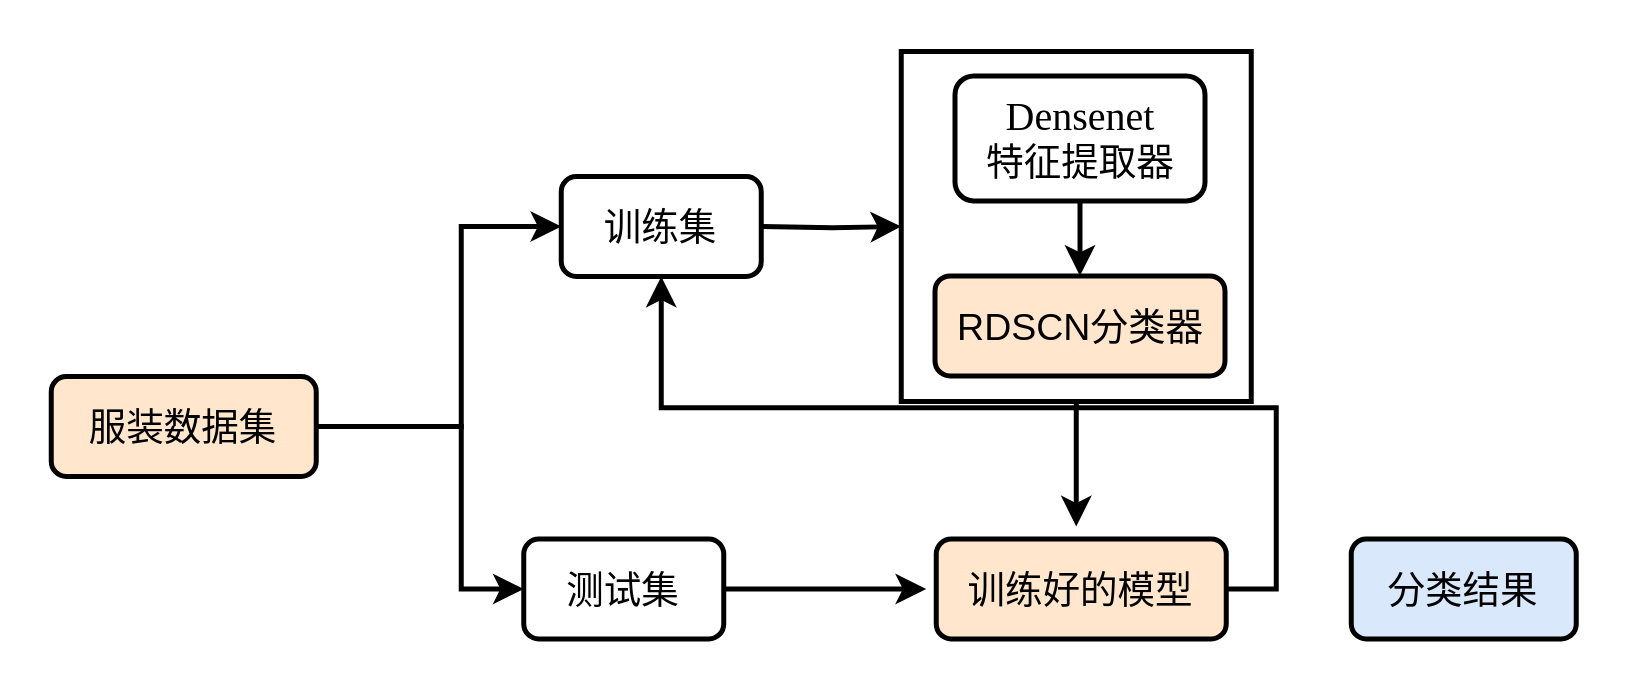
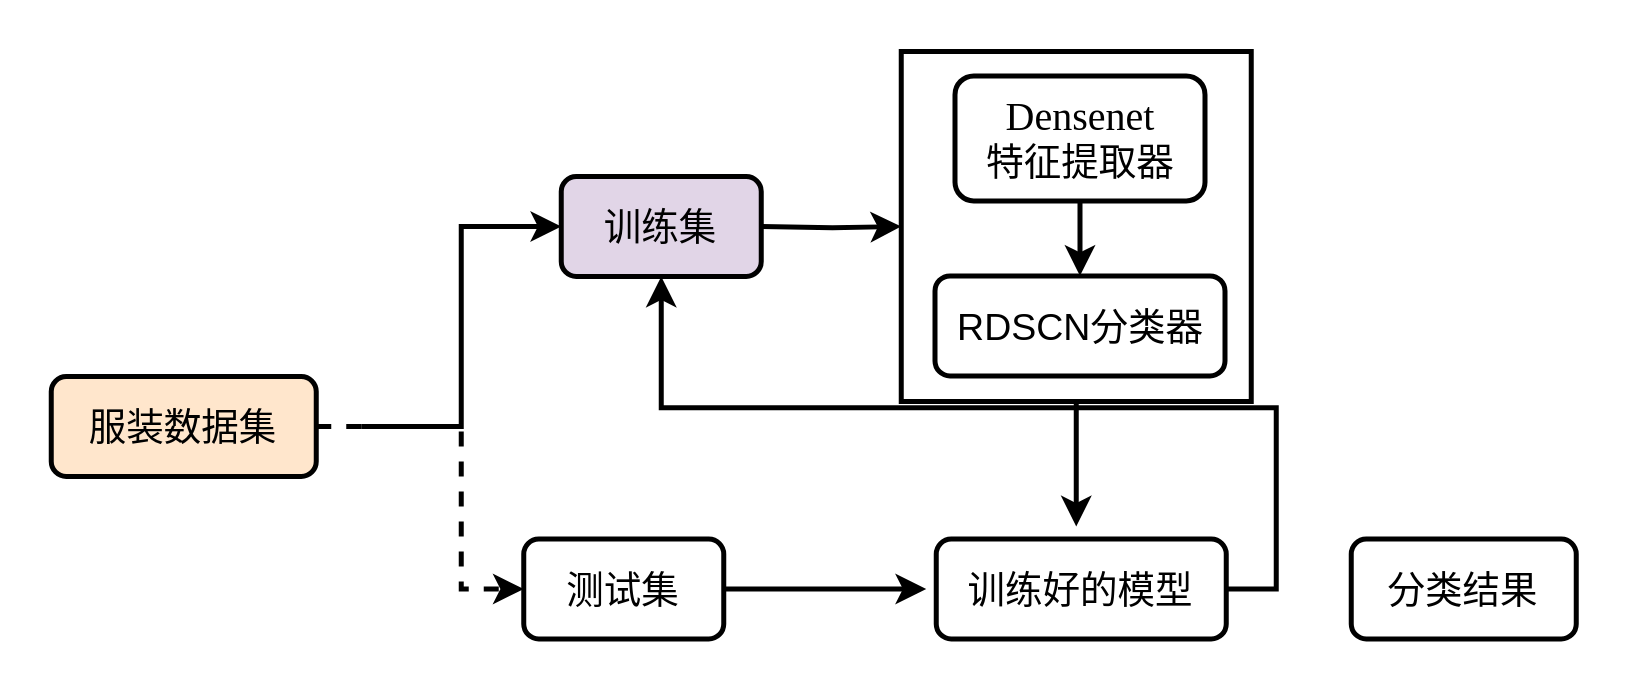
node "训练集": fillcolor #ffffff -> #e1d5e7
node "RDSCN分类器": fillcolor #ffe6cc -> #ffffff
edge "服装数据集" -> "测试集": style solid -> dashed
node "训练好的模型": fillcolor #ffe6cc -> #ffffff
node "分类结果": fillcolor #dae8fc -> #ffffff
